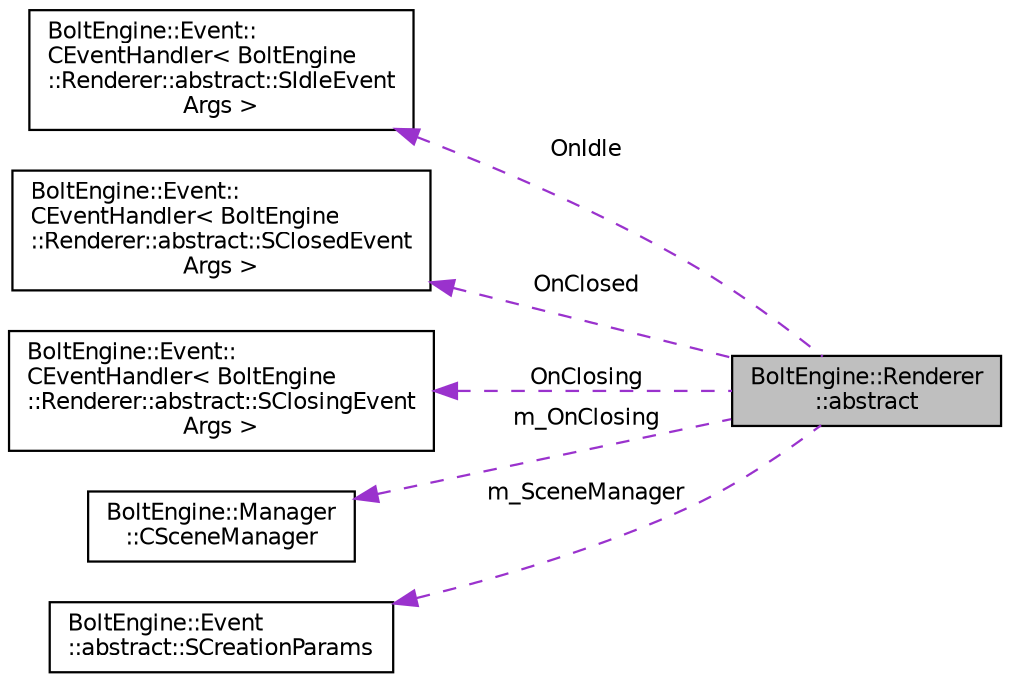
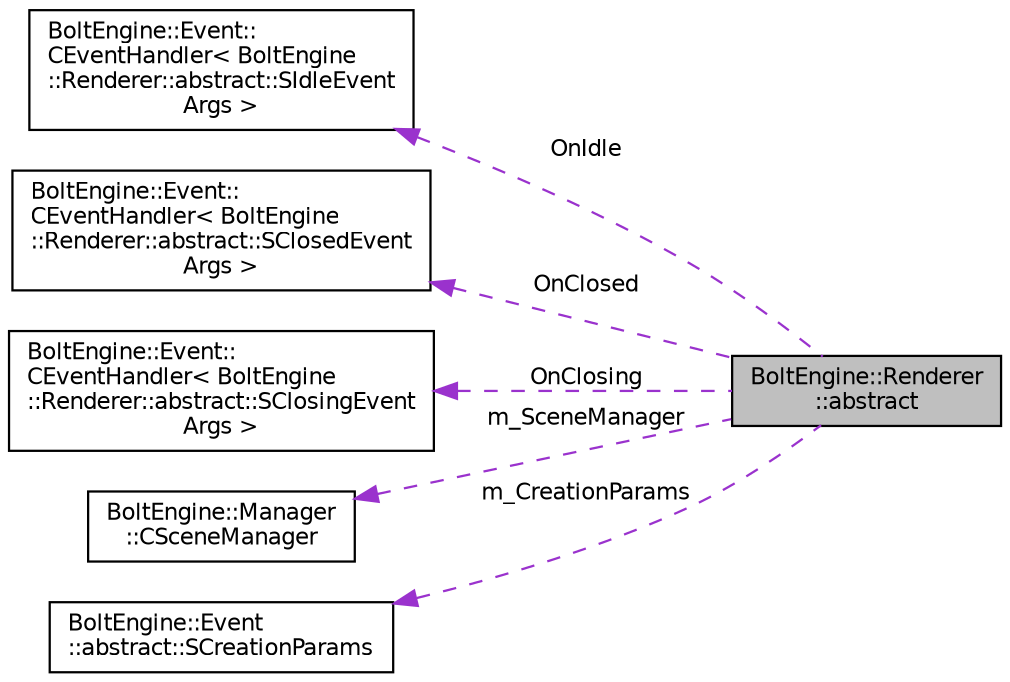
edge "BoltEngine::Renderer ::abstract" -> "BoltEngine::Manager ::CSceneManager": label " m_OnClosing" -> " m_SceneManager"
edge "BoltEngine::Renderer ::abstract" -> "BoltEngine::Event ::abstract::SCreationParams": label " m_SceneManager" -> " m_CreationParams"
